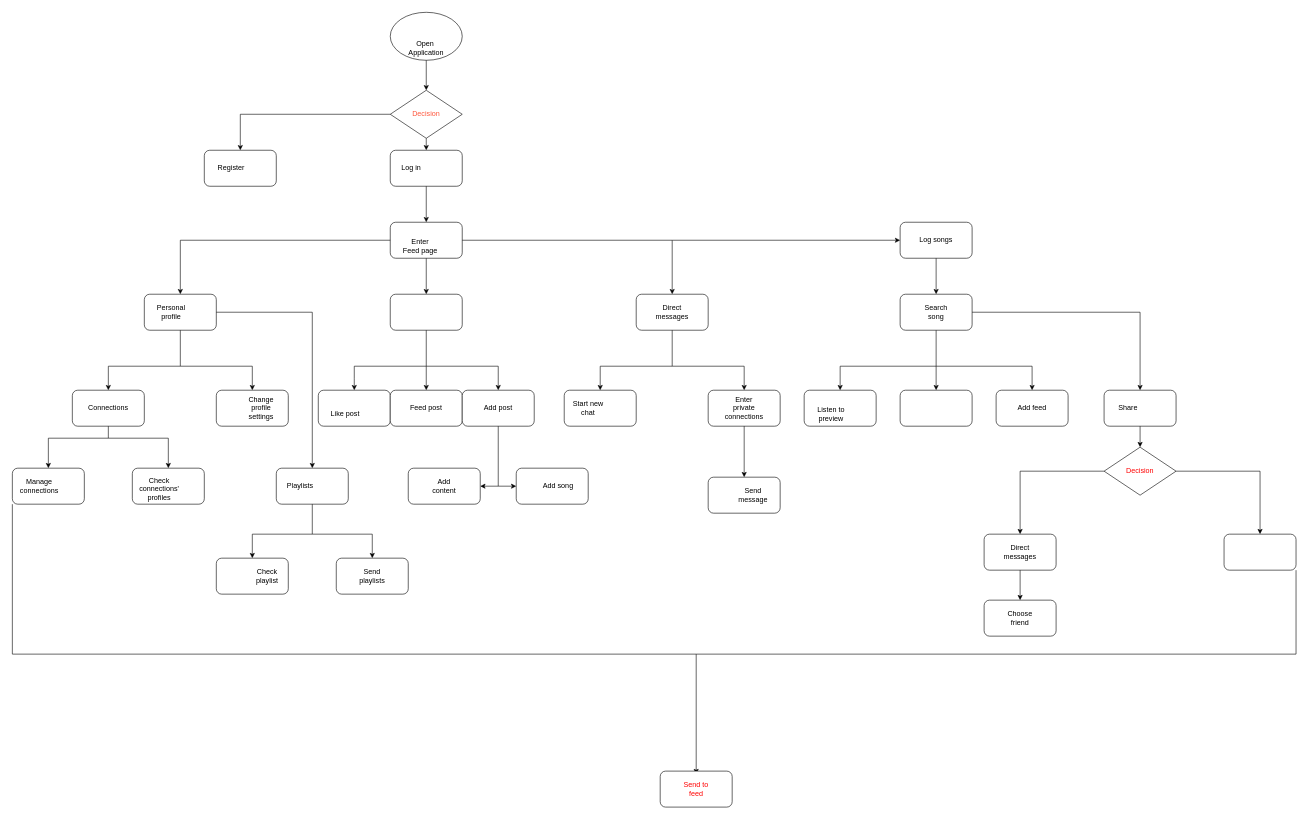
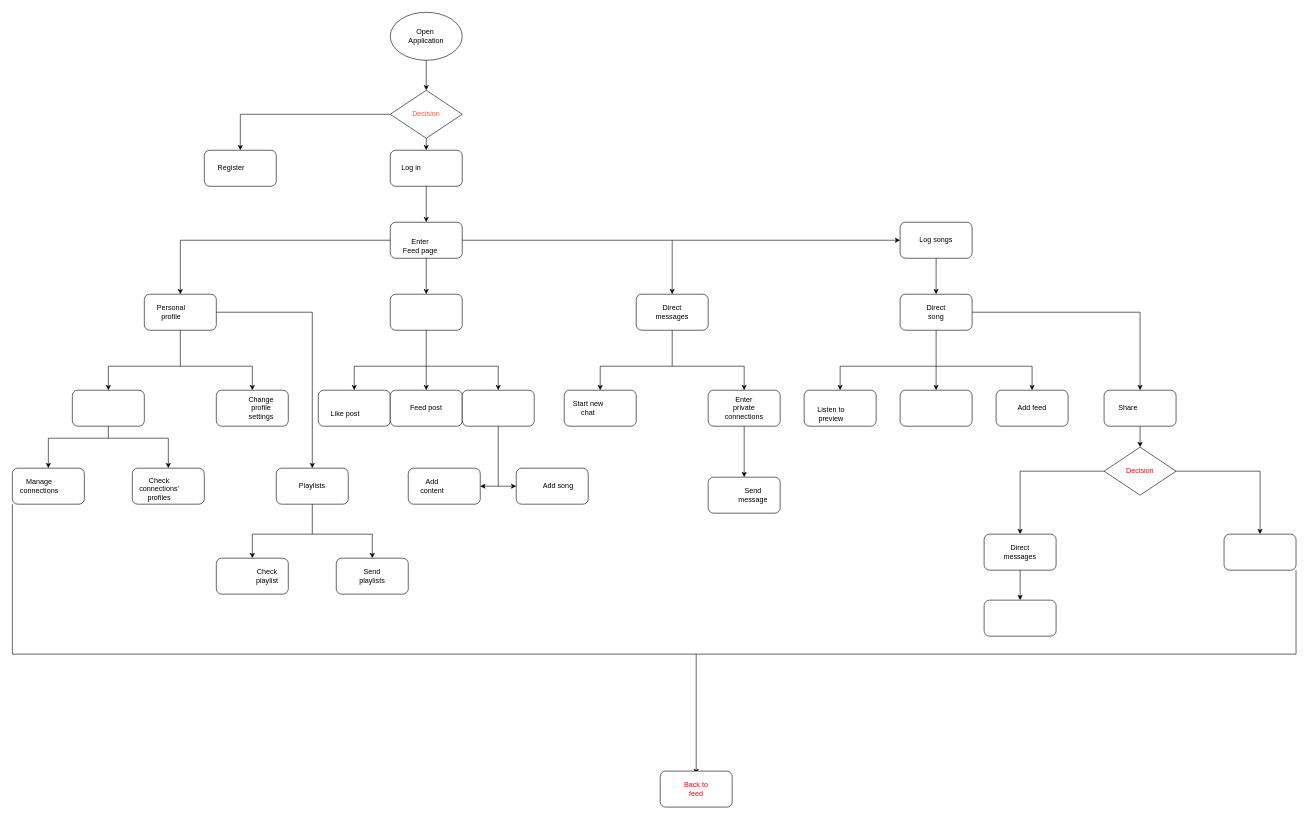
node "Open Application": moved (426, 48) -> (426, 36)
node "Search song": label "Search song" -> "Direct song"
node "Connections": removed
node "Add post": removed
node "Playlists": moved (300, 486) -> (312, 486)
node "Add content": moved (444, 486) -> (432, 486)
node "Choose friend": removed
node "Send to feed": label "Send to feed" -> "Back to feed"
